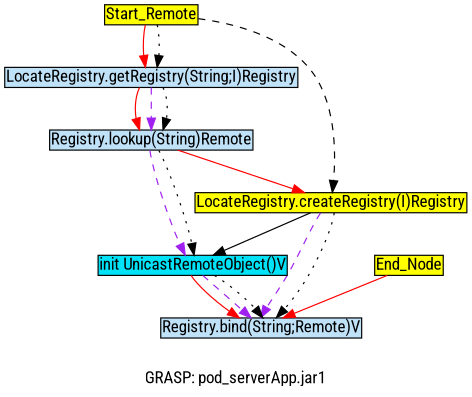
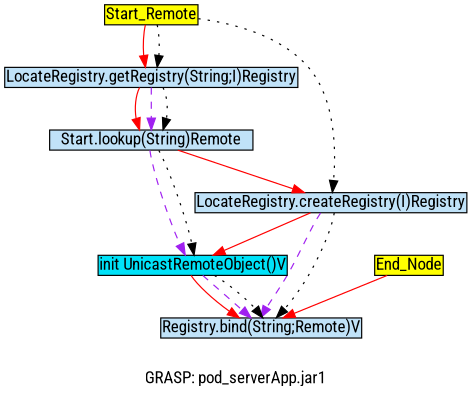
edge "Start_Remote" -> "LocateRegistry.createRegistry(I)Registry": style dashed -> dotted
node "Registry.lookup(String)Remote": label "Registry.lookup(String)Remote" -> "Start.lookup(String)Remote"
node "LocateRegistry.createRegistry(I)Registry": fillcolor yellow -> #c0e2f8
edge "LocateRegistry.createRegistry(I)Registry" -> "init UnicastRemoteObject()V": color black -> red
